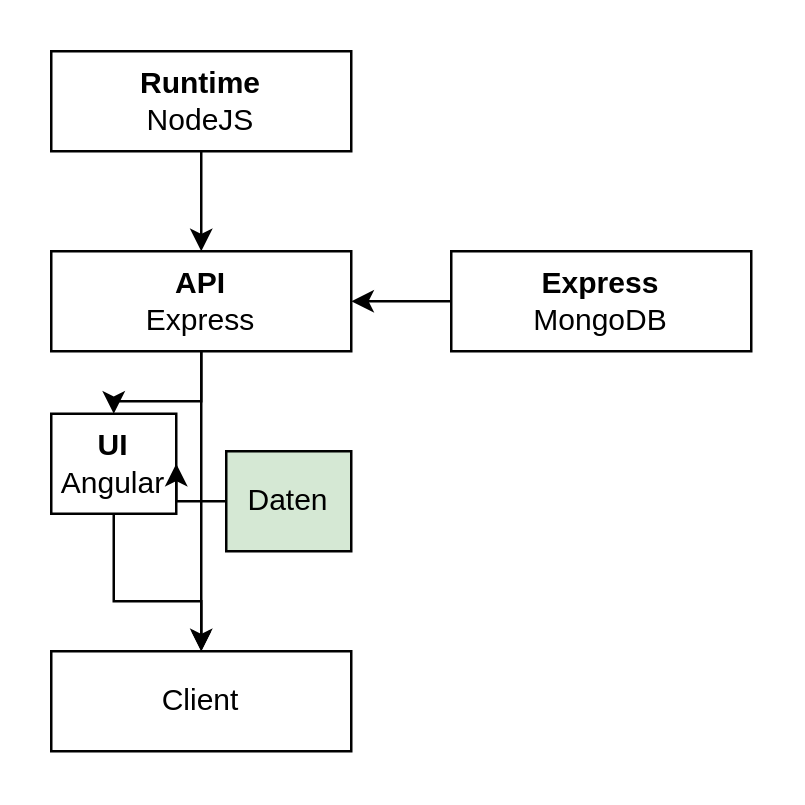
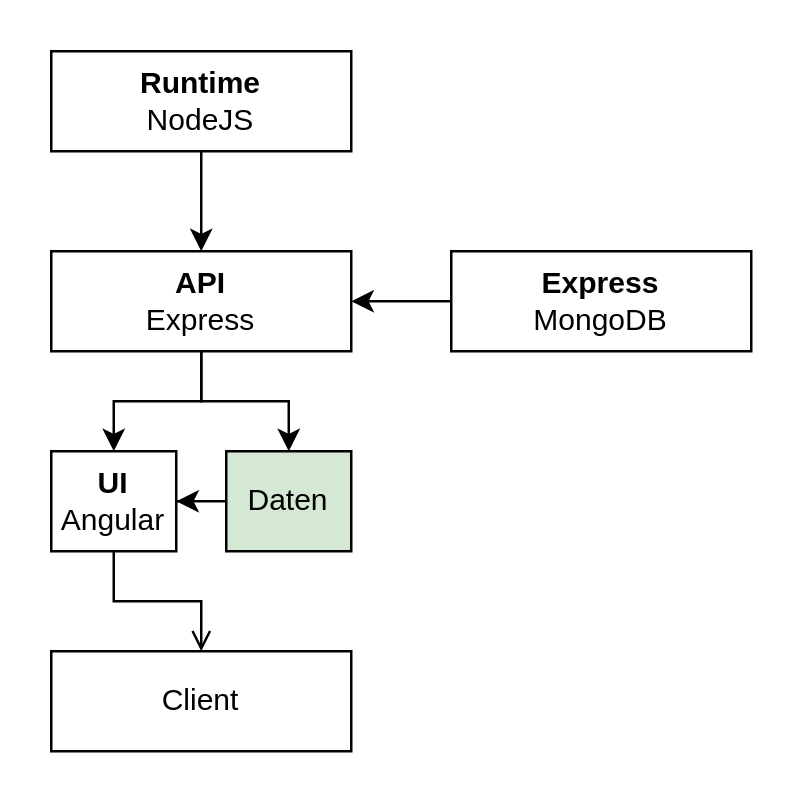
edge "API Express" -> "Client": now "API Express" -> "Daten"
node "UI Angular": moved (114, 464) -> (114, 501)
